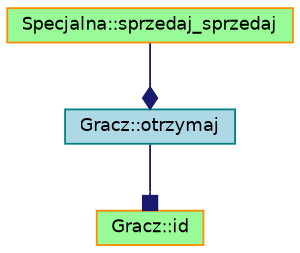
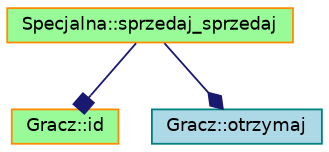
edge "Gracz::otrzymaj" -> "Gracz::id": now "Specjalna::sprzedaj_sprzedaj" -> "Gracz::id"
